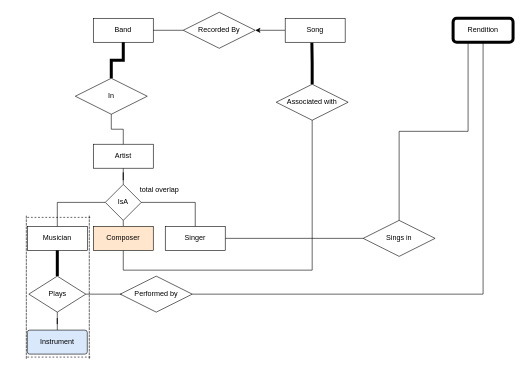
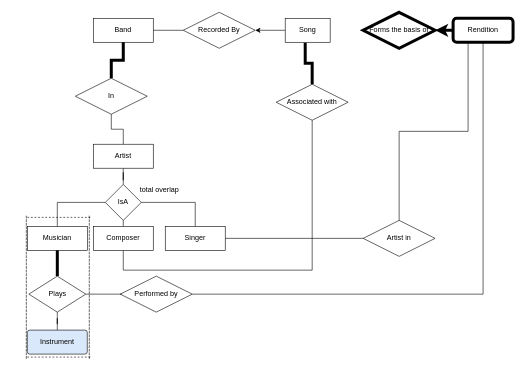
node "Song": size 60x24 -> 45x24
node "Forms the basis of": added
edge "Rendition" -> "Forms the basis of": added
node "Composer": fillcolor #ffe6cc -> #ffffff
node "Sings in": label "Sings in" -> "Artist in"
